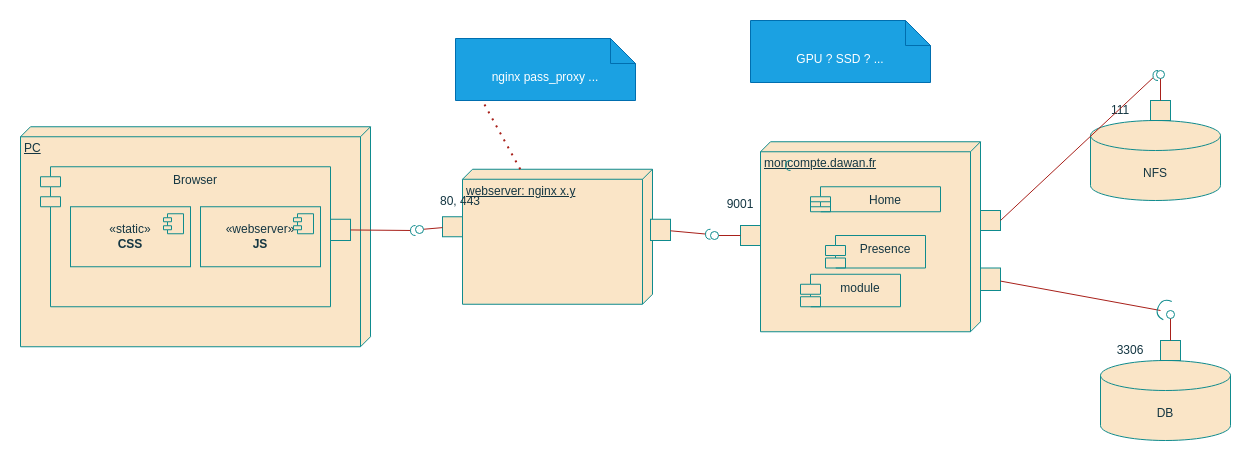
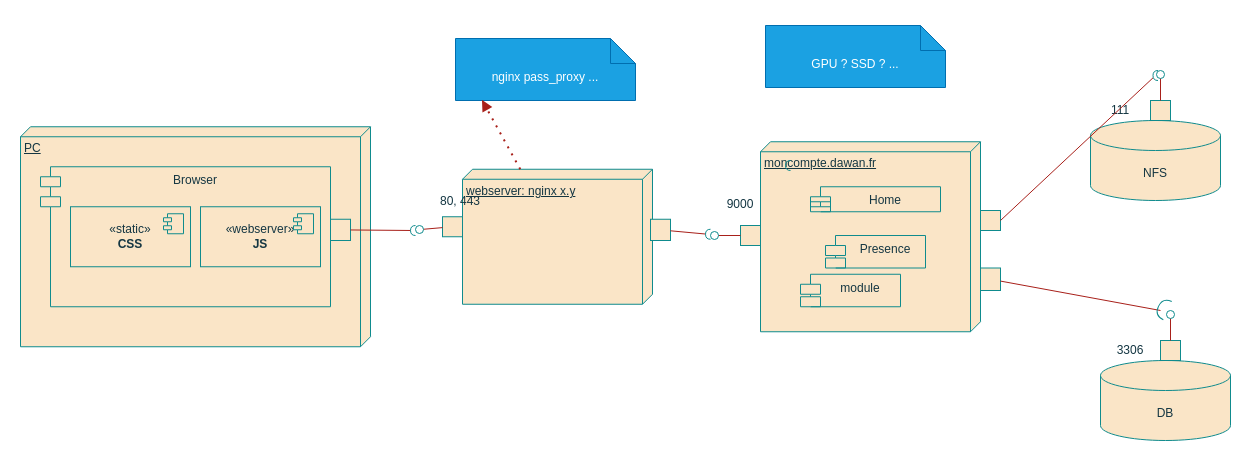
node "GPU ? SSD ? ...": moved (841, 52) -> (856, 57)
edge "nginx pass_proxy ..." -- "webserver: nginx x.y": arrowhead none -> block
node "9001": label "9001" -> "9000"
